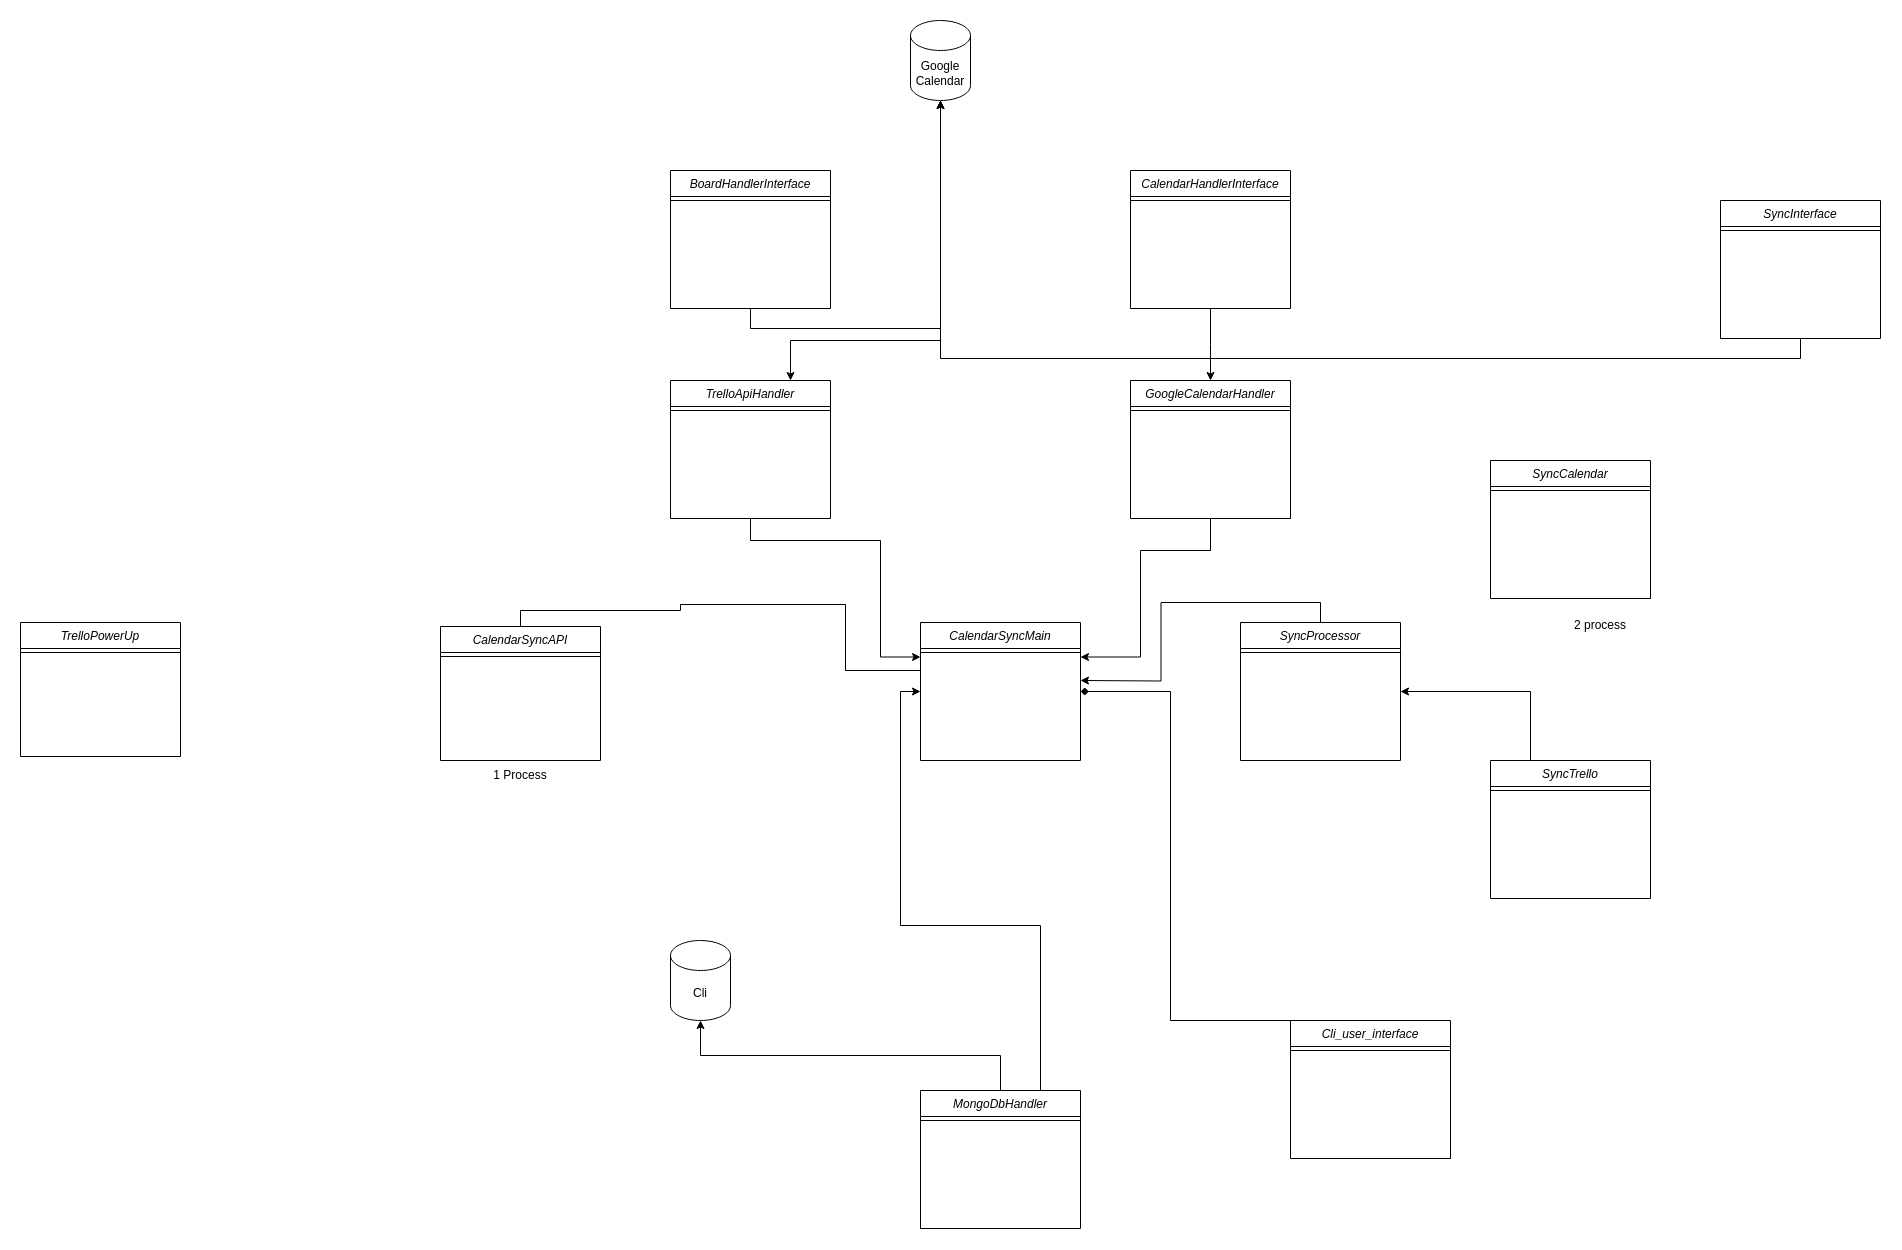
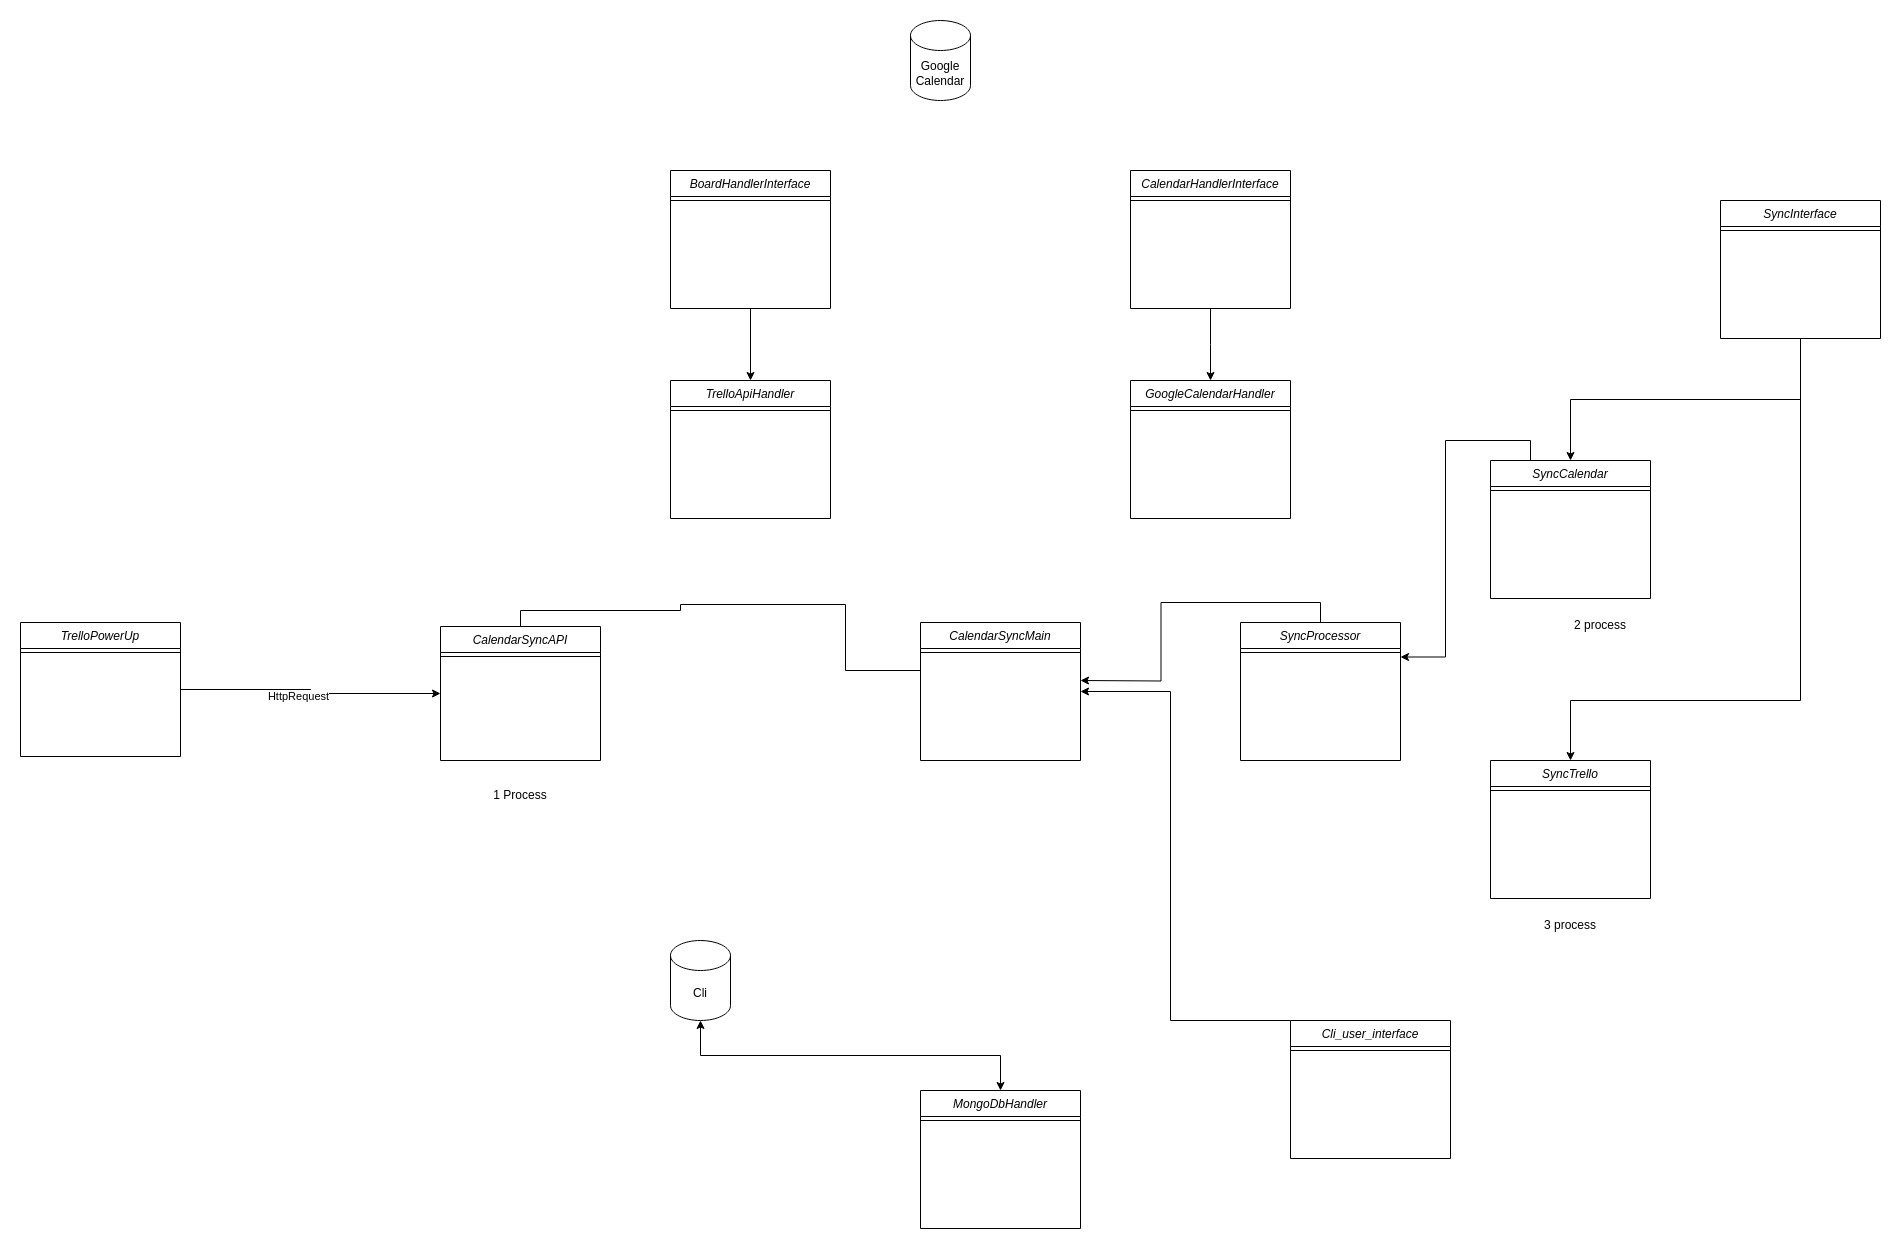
edge "BoardHandlerInterface" -> "Google Calendar": now "BoardHandlerInterface" -> "TrelloApiHandler"
edge "Google Calendar" -- "TrelloApiHandler": removed
edge "SyncInterface" -> "Google Calendar": now "SyncInterface" -> "SyncCalendar"
edge "SyncCalendar" -> "SyncProcessor": added
edge "TrelloApiHandler" -> "CalendarSyncMain": removed
edge "GoogleCalendarHandler" -> "CalendarSyncMain": removed
edge "TrelloPowerUp" -> "CalendarSyncAPI": added, label "HttpRequest"
edge "Cli_user_interface" -> "CalendarSyncMain": arrowhead diamond -> classic
edge "SyncTrello" -> "SyncProcessor": removed
edge "SyncInterface" -> "SyncTrello": added
node "1 Process": moved (521, 776) -> (521, 796)
edge "MongoDbHandler" -> "CalendarSyncMain": removed
node "3 process": added
edge "MongoDbHandler" -> "Cli": arrowhead none -> classic
